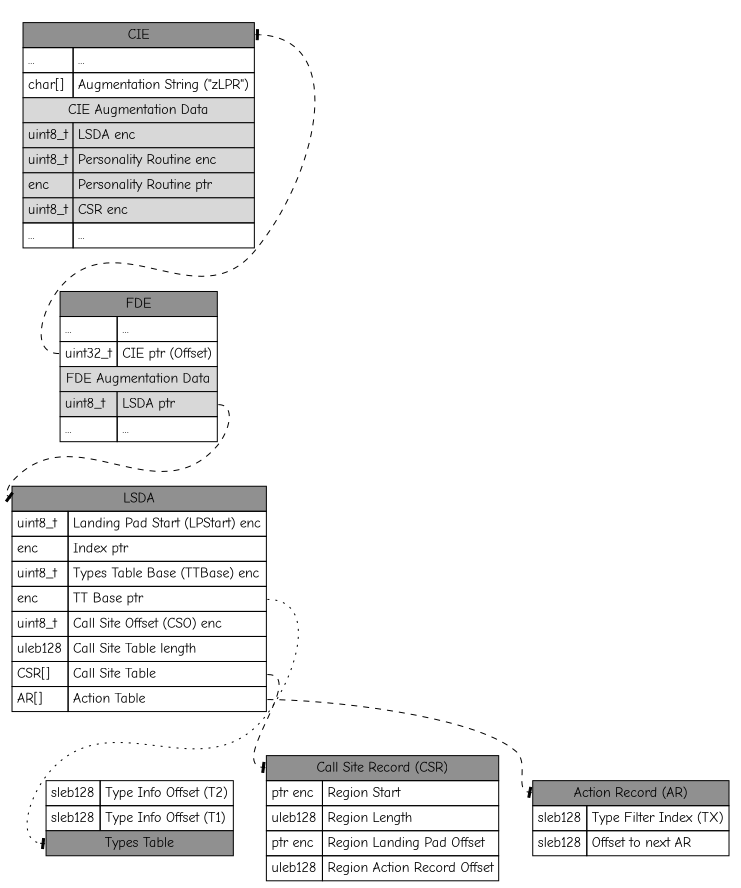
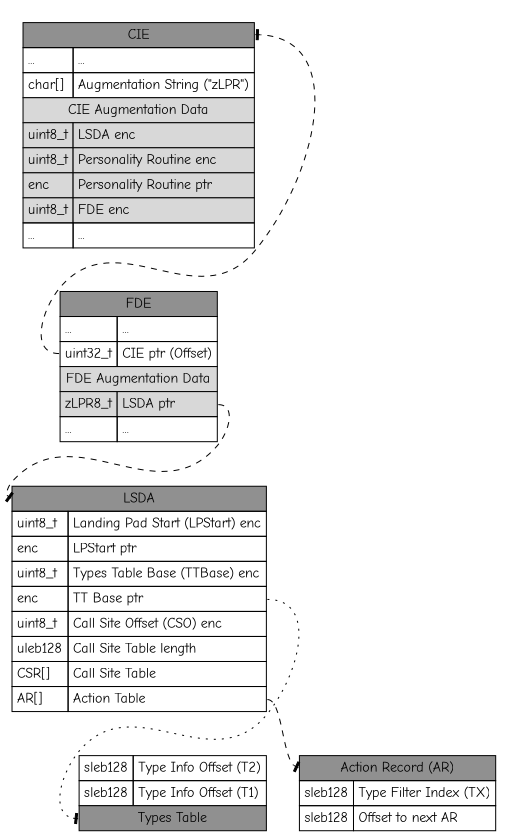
node "CIE": text "CSR enc" -> "FDE enc"
node "FDE": text "uint8_t" -> "zLPR8_t"
node "LSDA": text "Index ptr" -> "LPStart ptr"
node "Call Site Record (CSR)": removed
